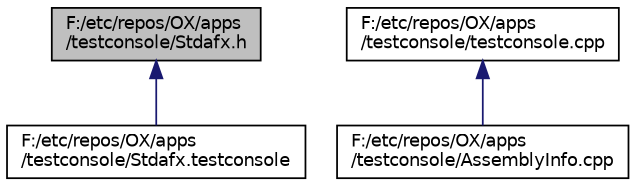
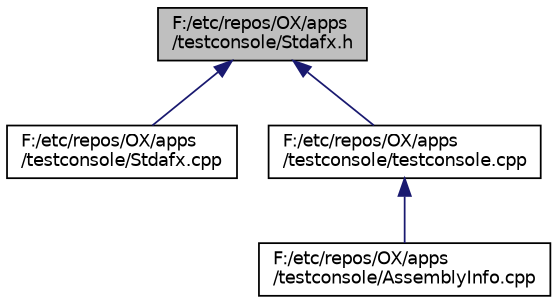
edge "F:/etc/repos/OX/apps /testconsole/testconsole.cpp" -> "F:/etc/repos/OX/apps /testconsole/Stdafx.h": added
node "F:/etc/repos/OX/apps /testconsole/Stdafx.testconsole": label "F:/etc/repos/OX/apps /testconsole/Stdafx.testconsole" -> "F:/etc/repos/OX/apps /testconsole/Stdafx.cpp"
